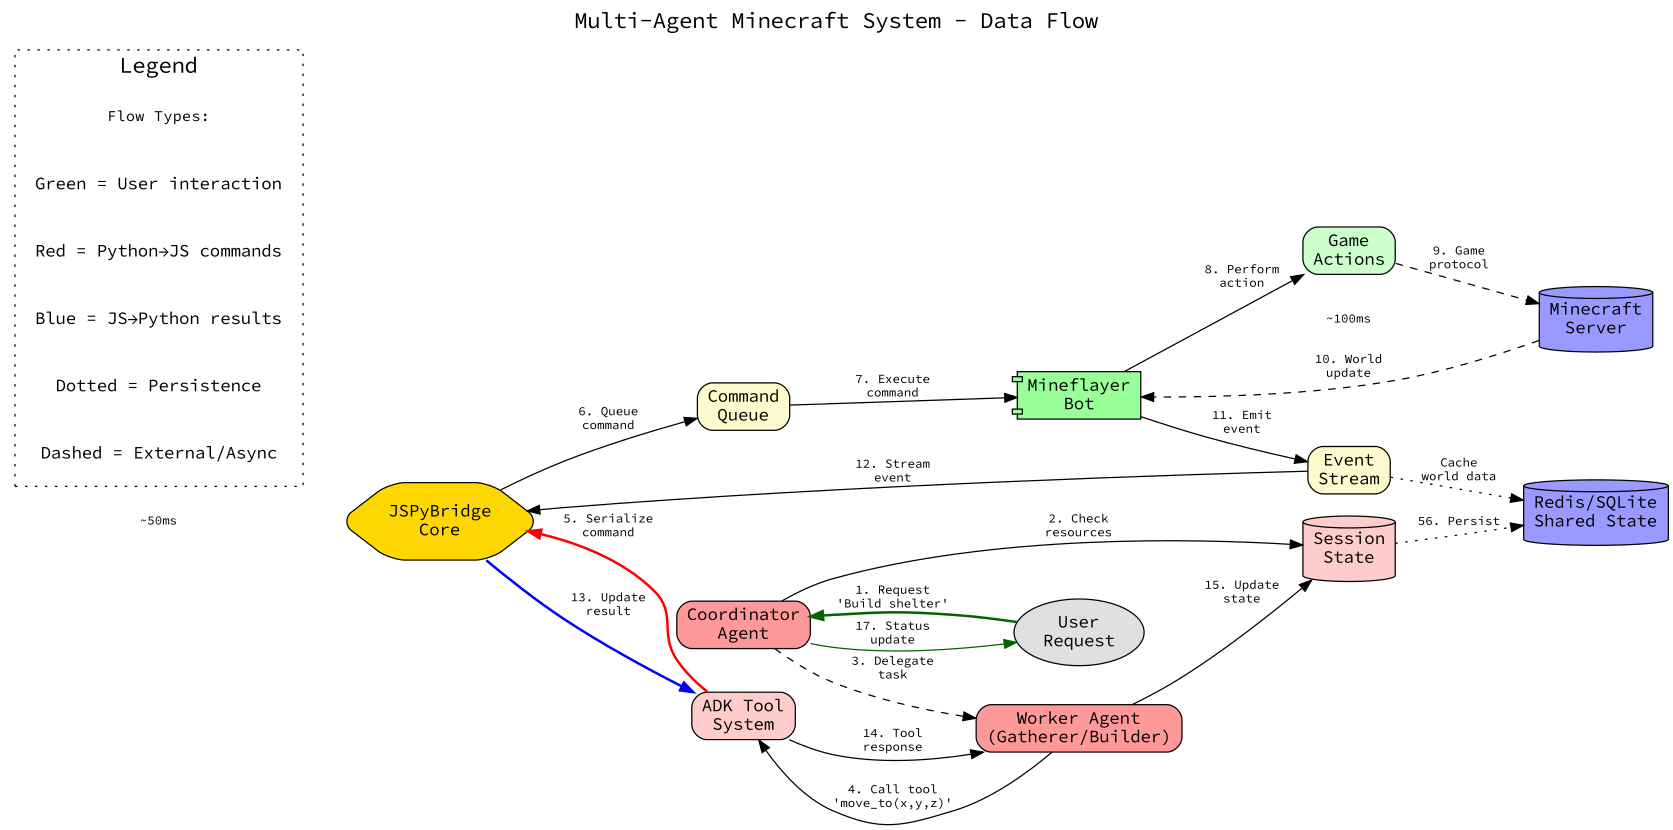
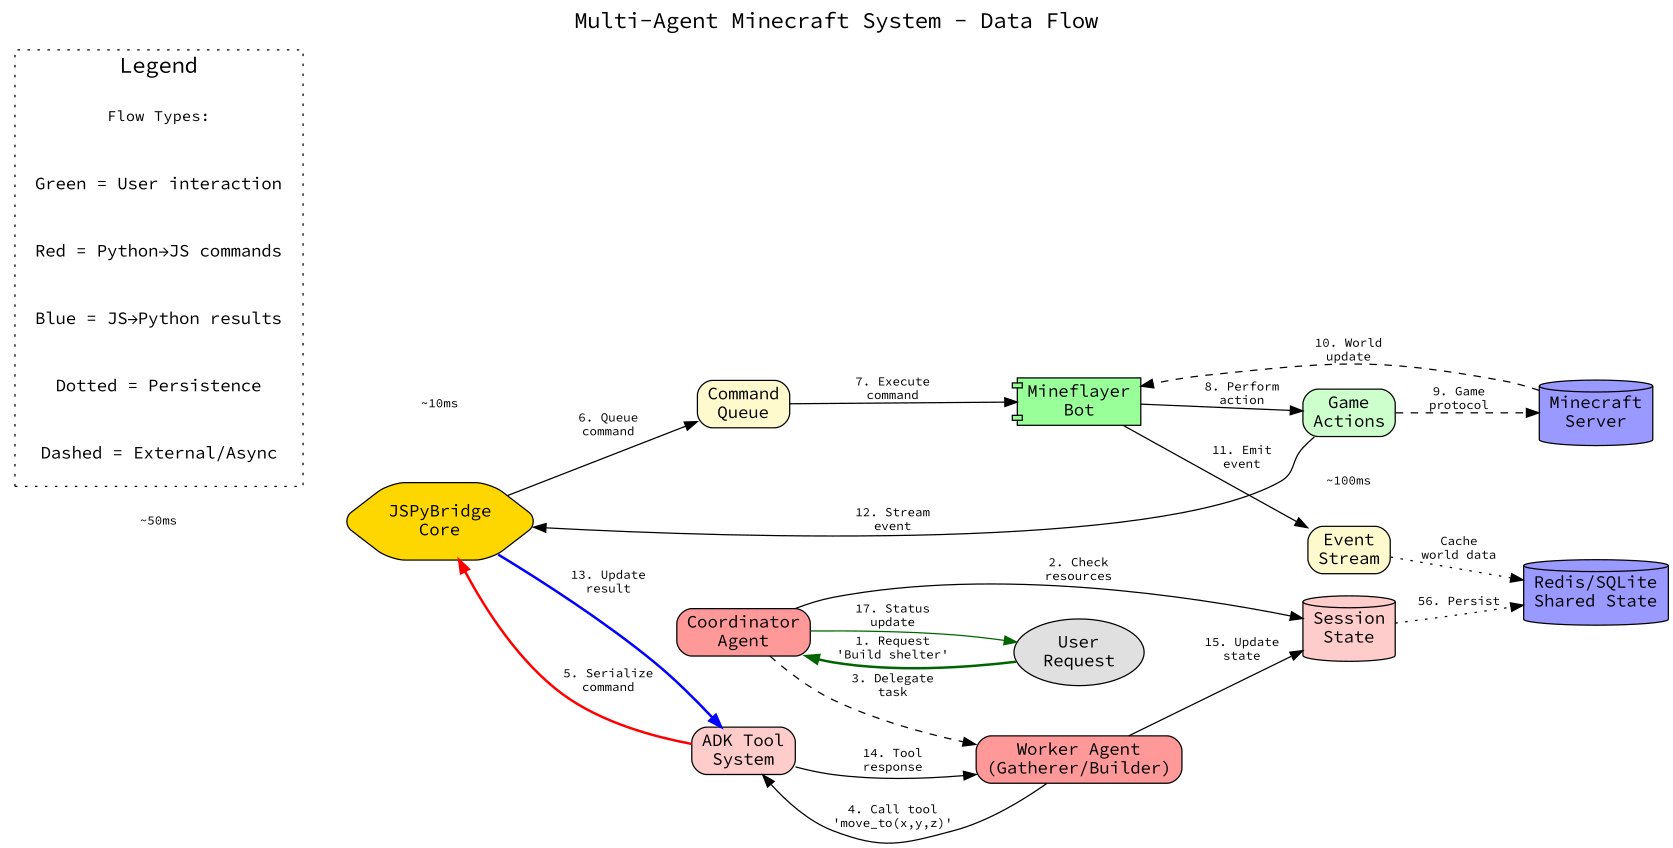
node "~10ms": added
edge "Event Stream" -> "JSPyBridge Core": now "Game Actions" -> "JSPyBridge Core"
